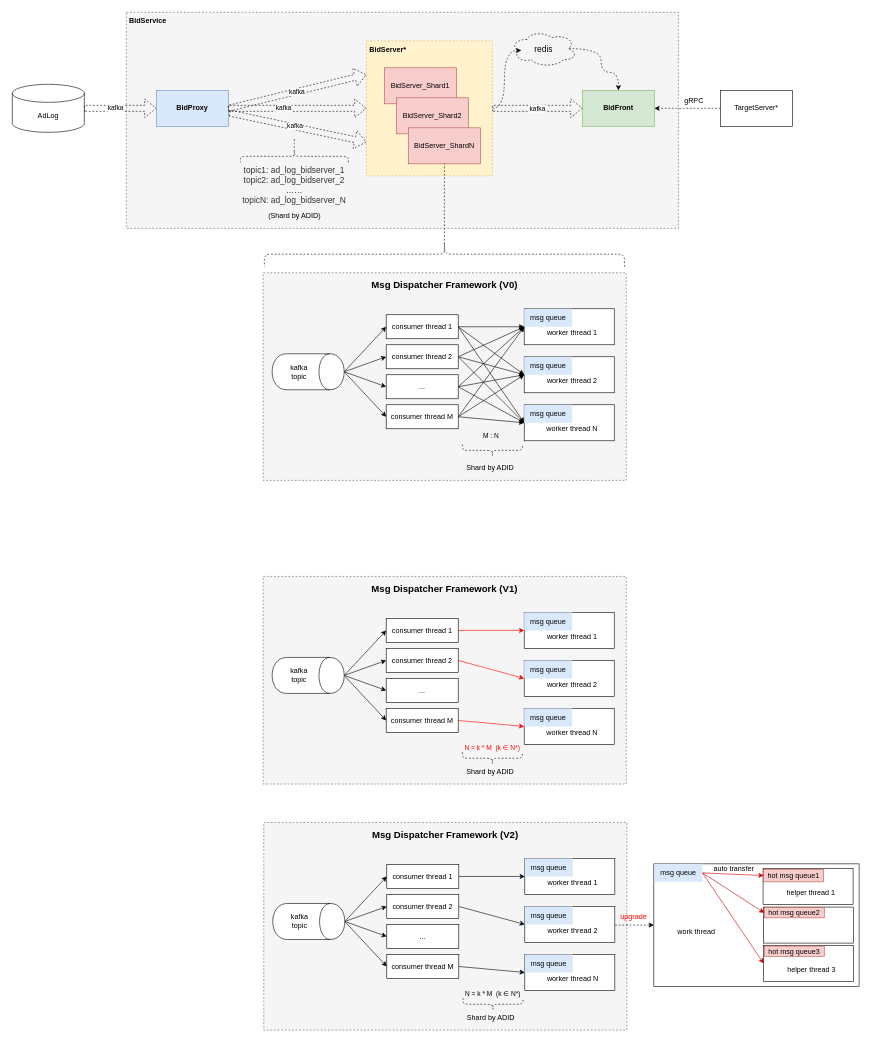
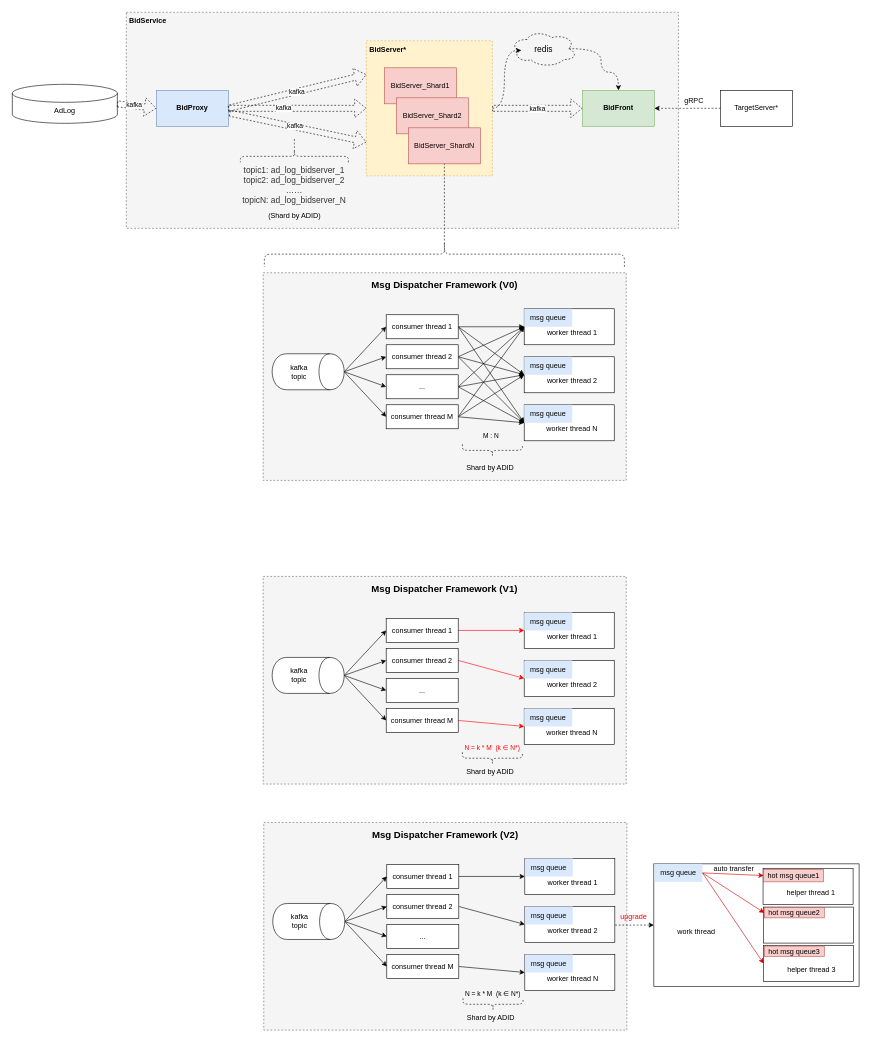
node "AdLog": size 72x48 -> 105x39
